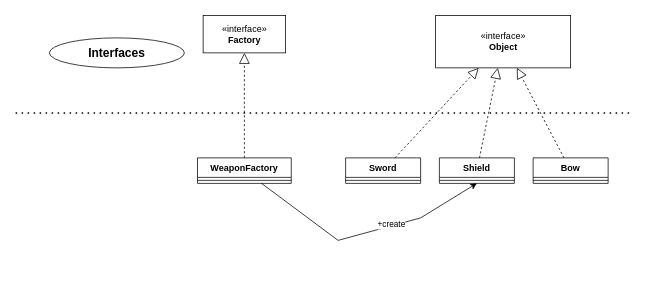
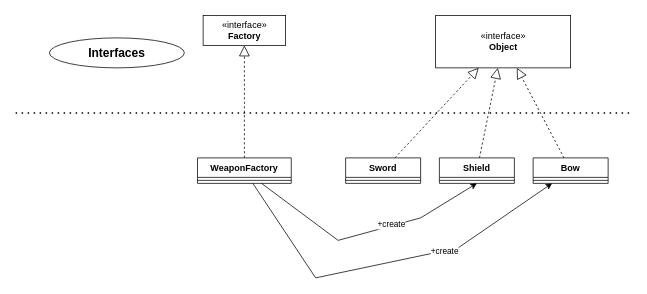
node "«interface» Factory": size 83x38 -> 83x30
edge "WeaponFactory" -> "Bow": added, label "+create"
